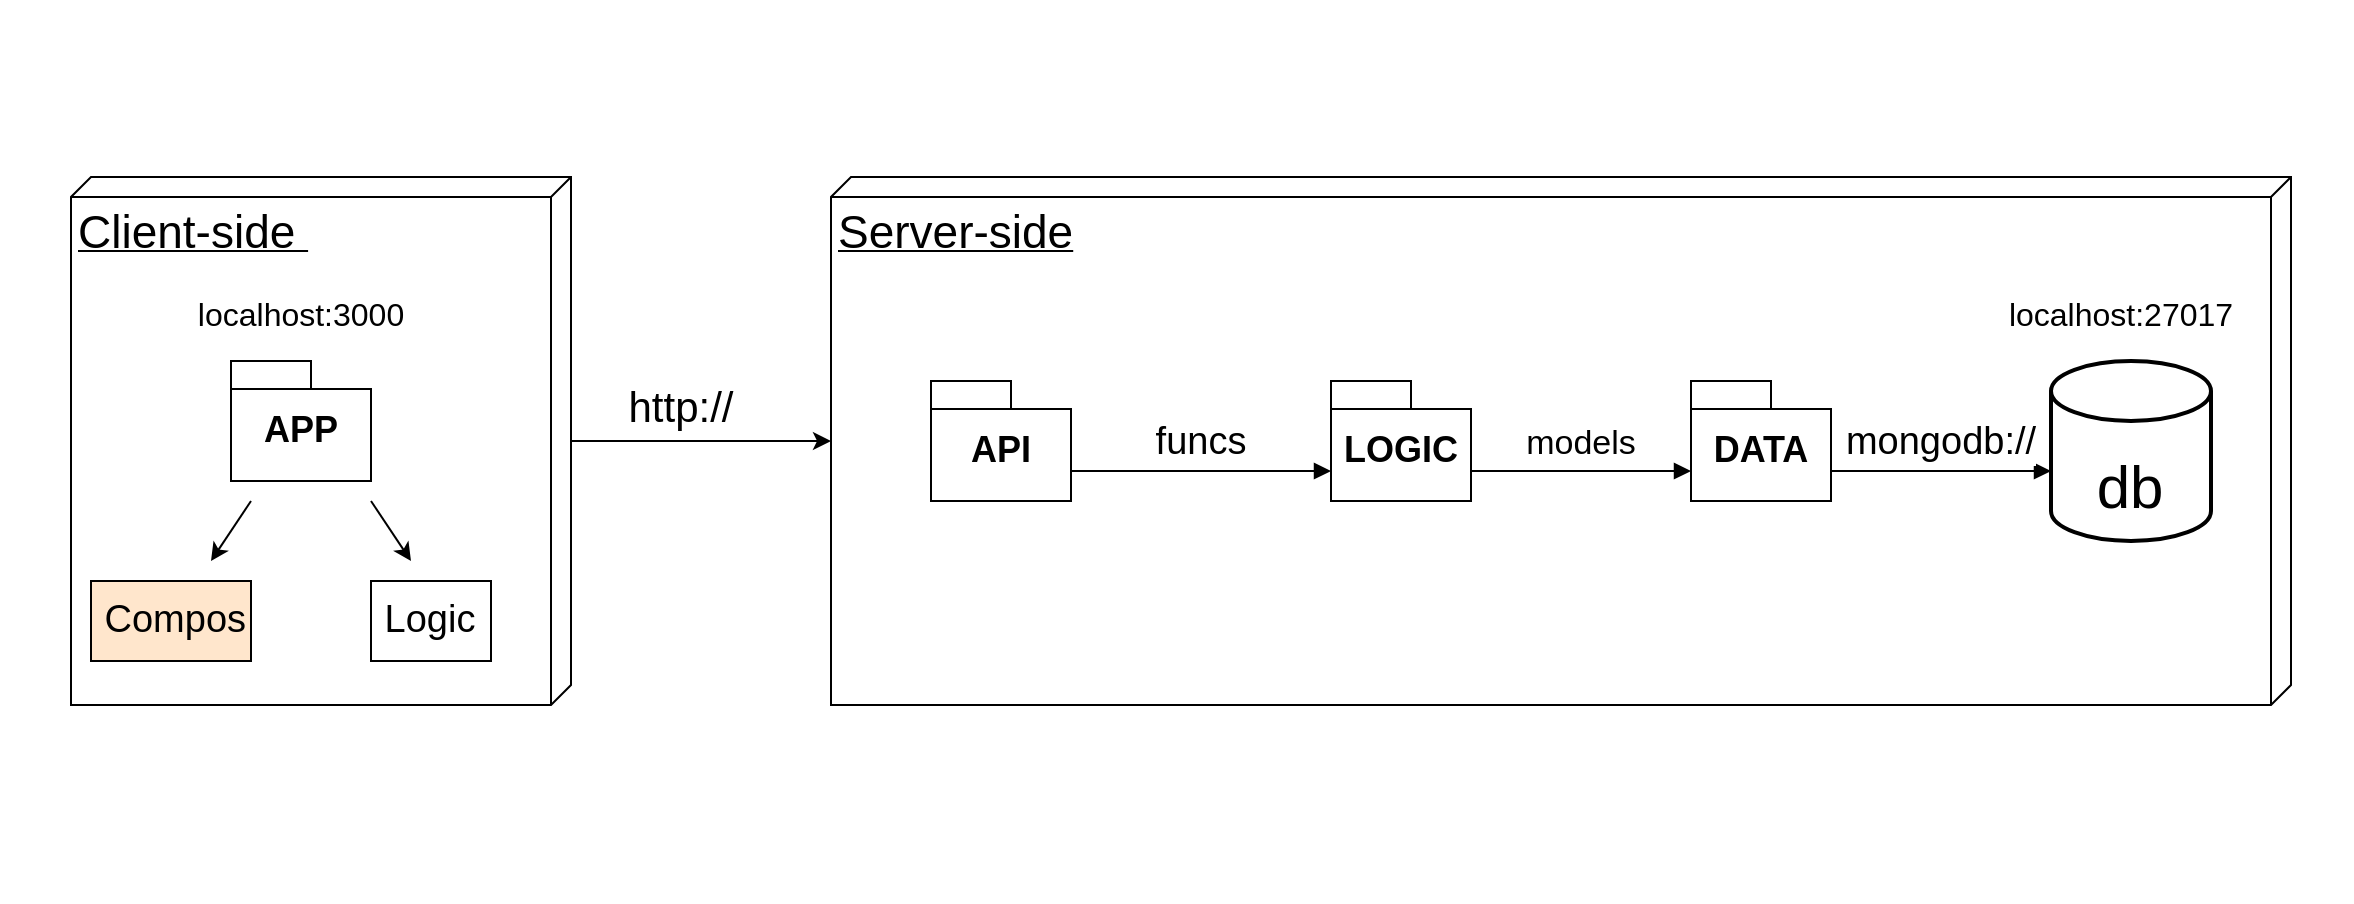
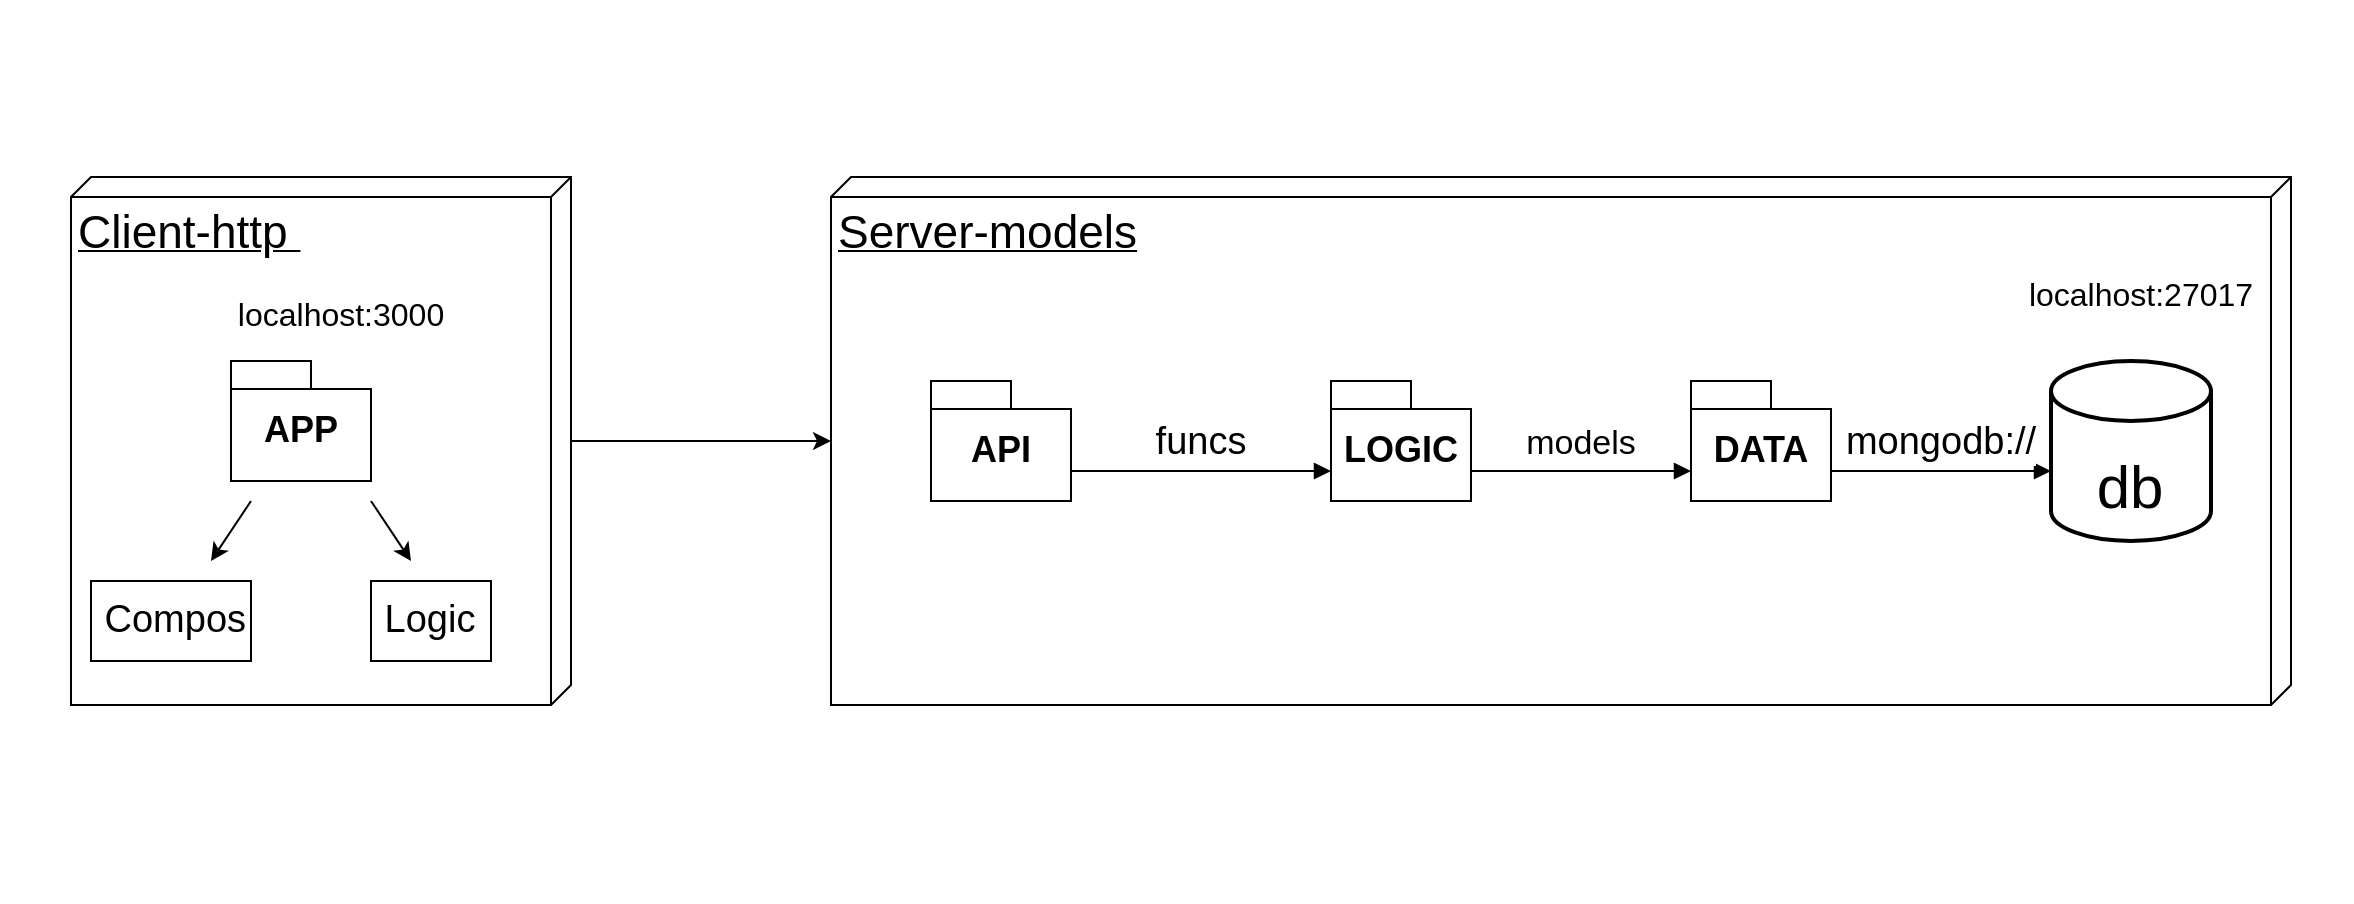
node "Client-side": label "Client-side" -> "Client-http"
node "Server-side": label "Server-side" -> "Server-models"
node "localhost:3000": moved (301, 311) -> (341, 311)
node "localhost:27017": moved (2121, 311) -> (2141, 291)
node "http://": removed
node "Compos": fillcolor #ffe6cc -> #ffffff
